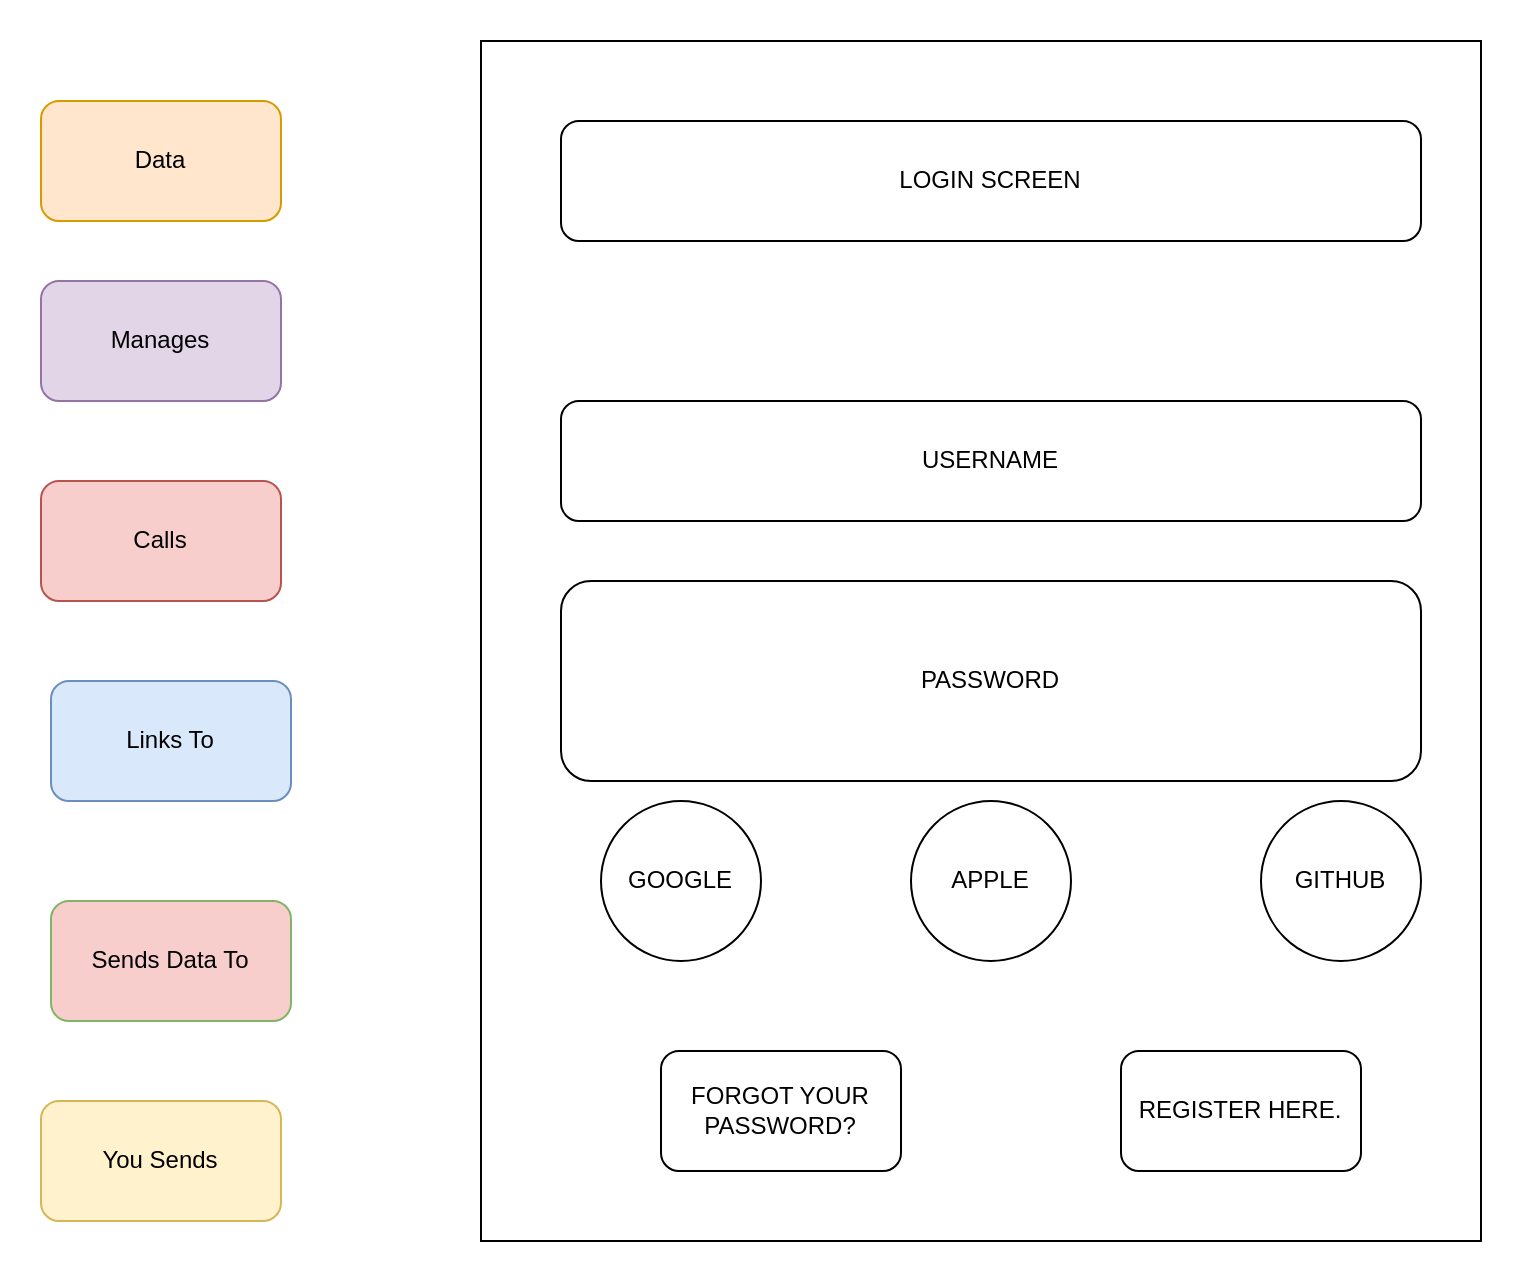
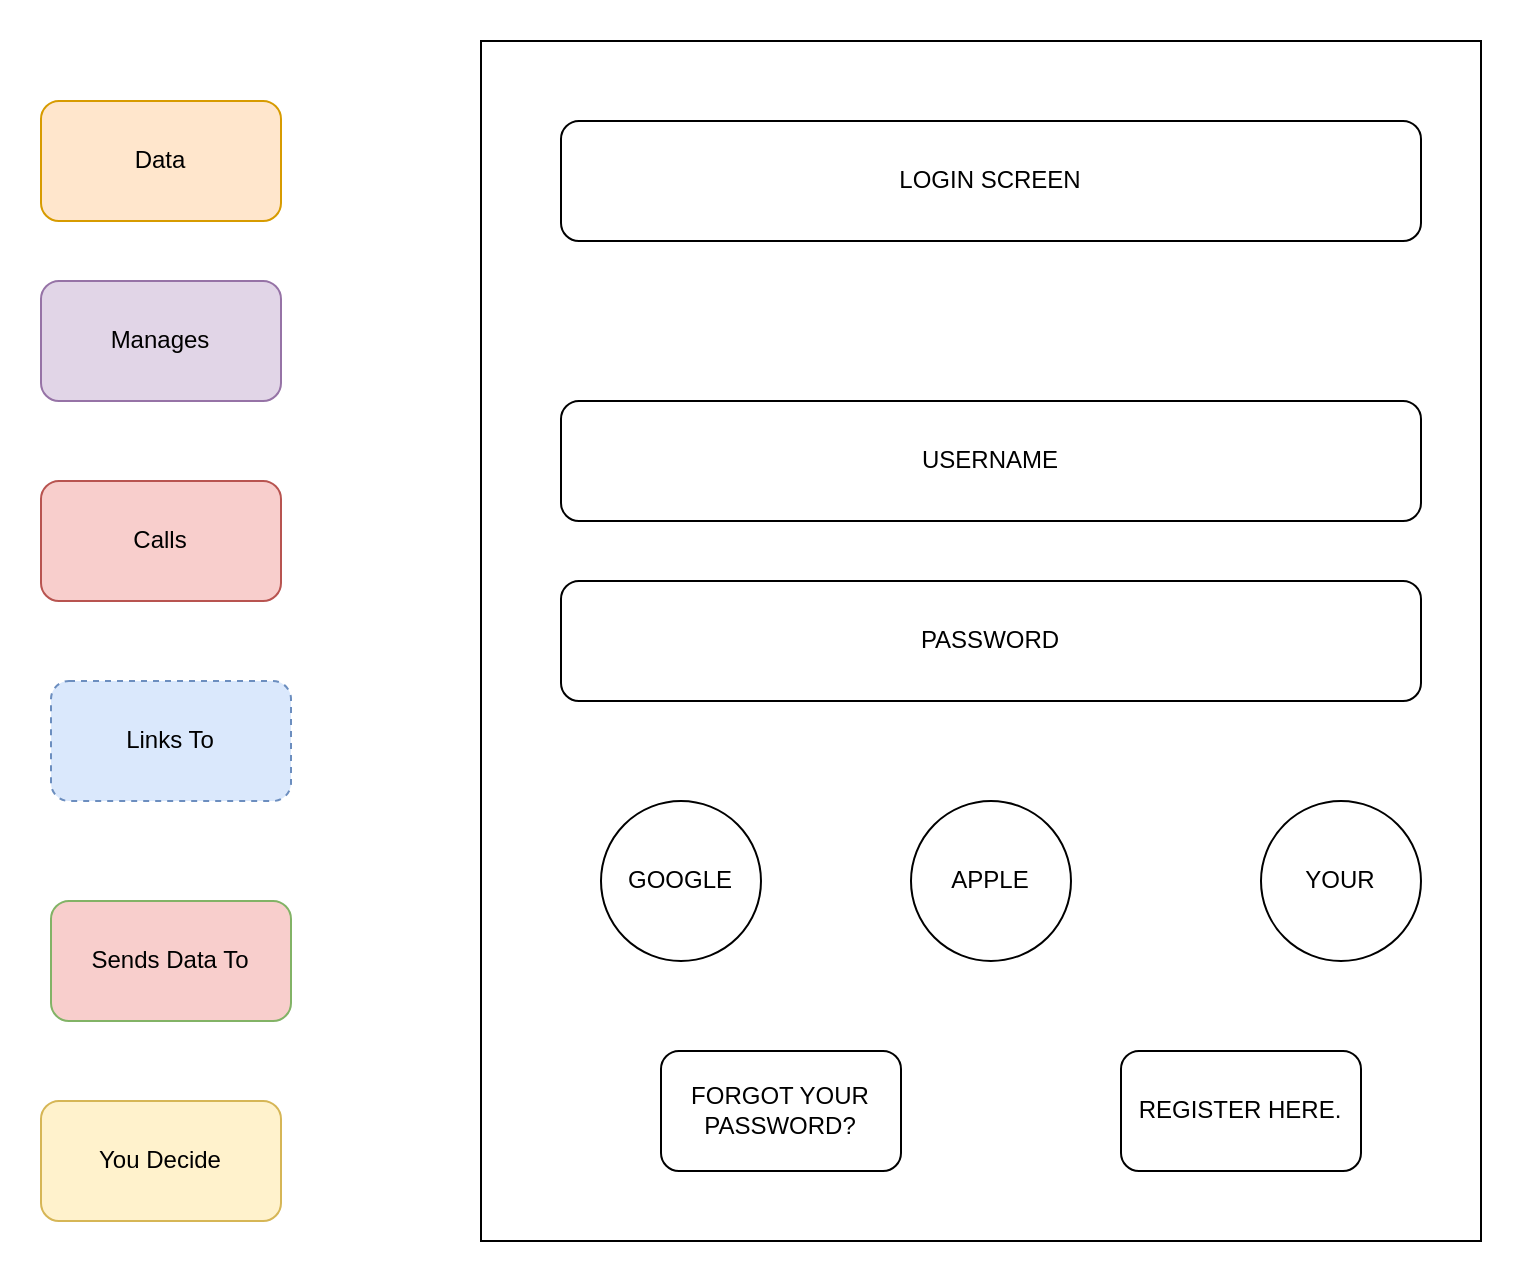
node "PASSWORD": size 860x200 -> 860x120
node "Links To": style solid -> dashed
node "GITHUB": label "GITHUB" -> "YOUR"
node "You Sends": label "You Sends" -> "You Decide"
